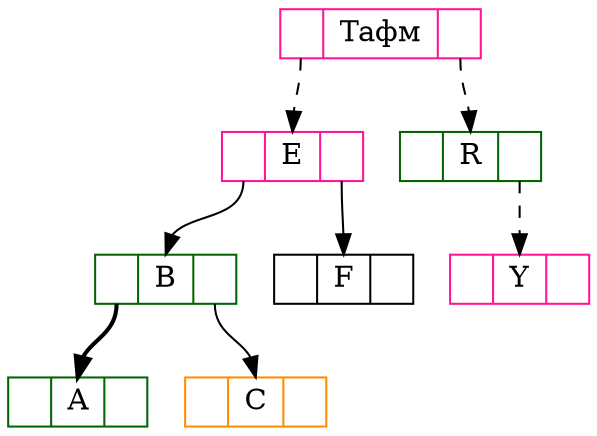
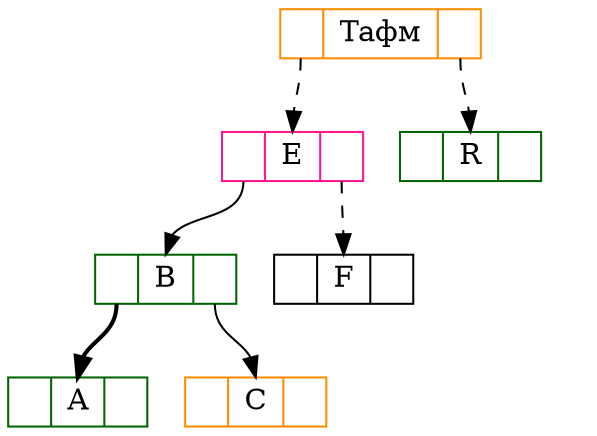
node "Тафм": color deeppink -> darkorange
edge "E" -> "F": style solid -> dashed
node "Y": removed
